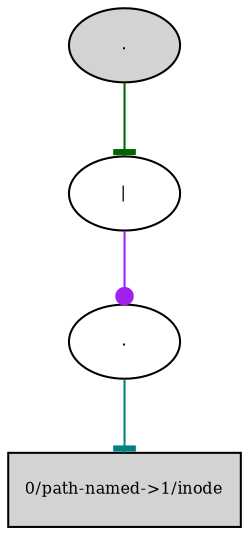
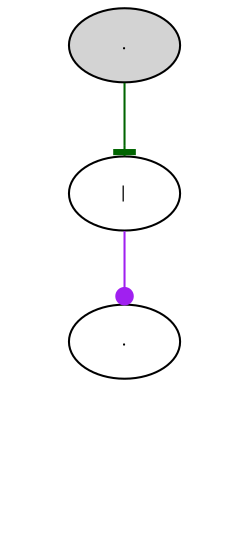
node "0/path-named->1/inode": removed
